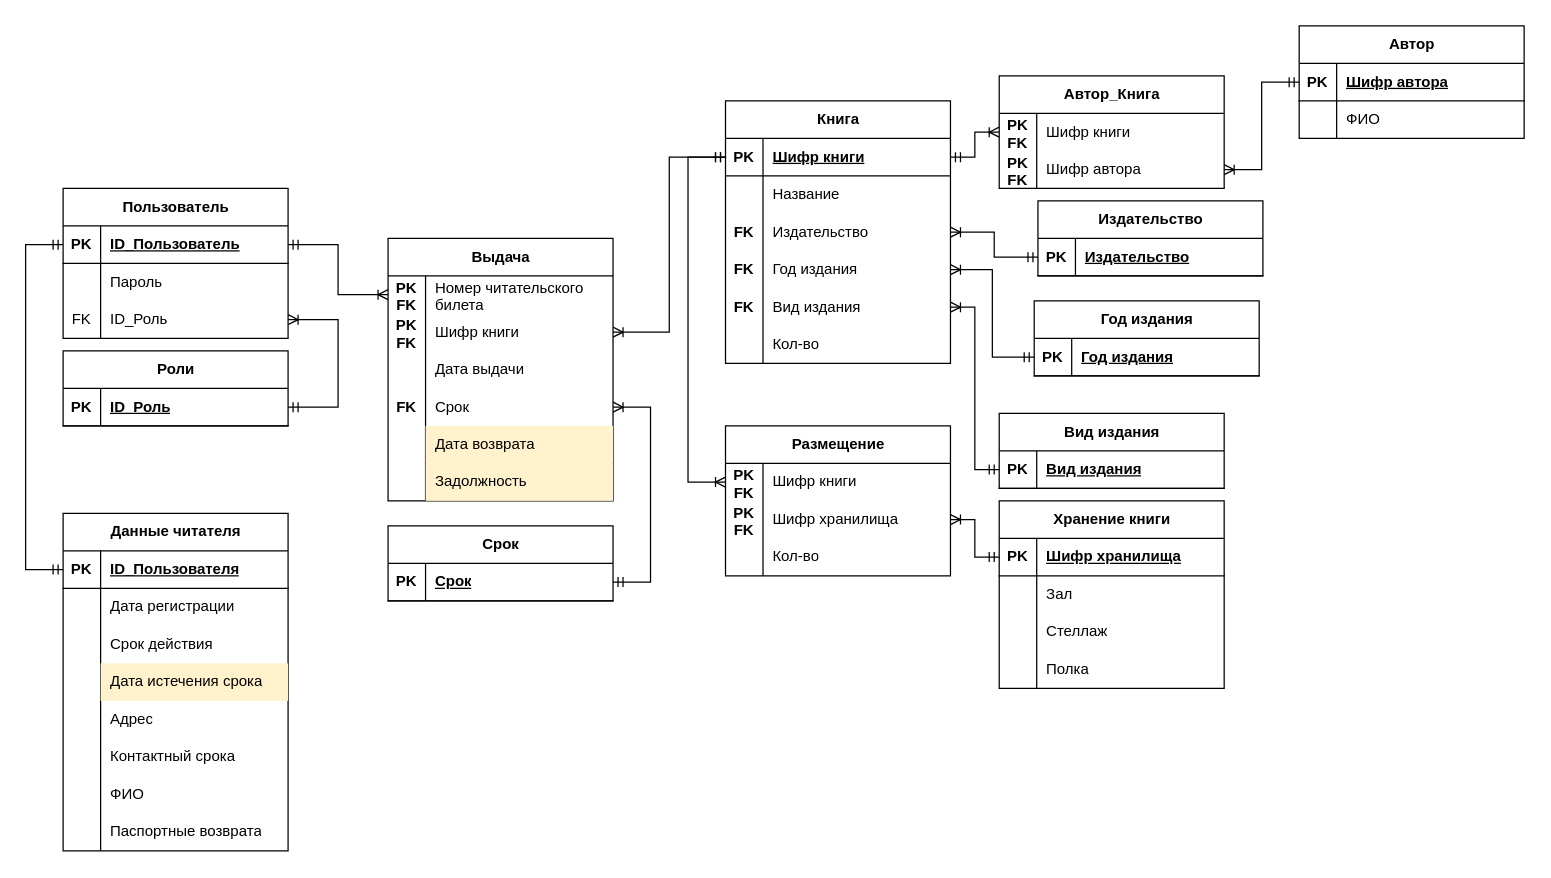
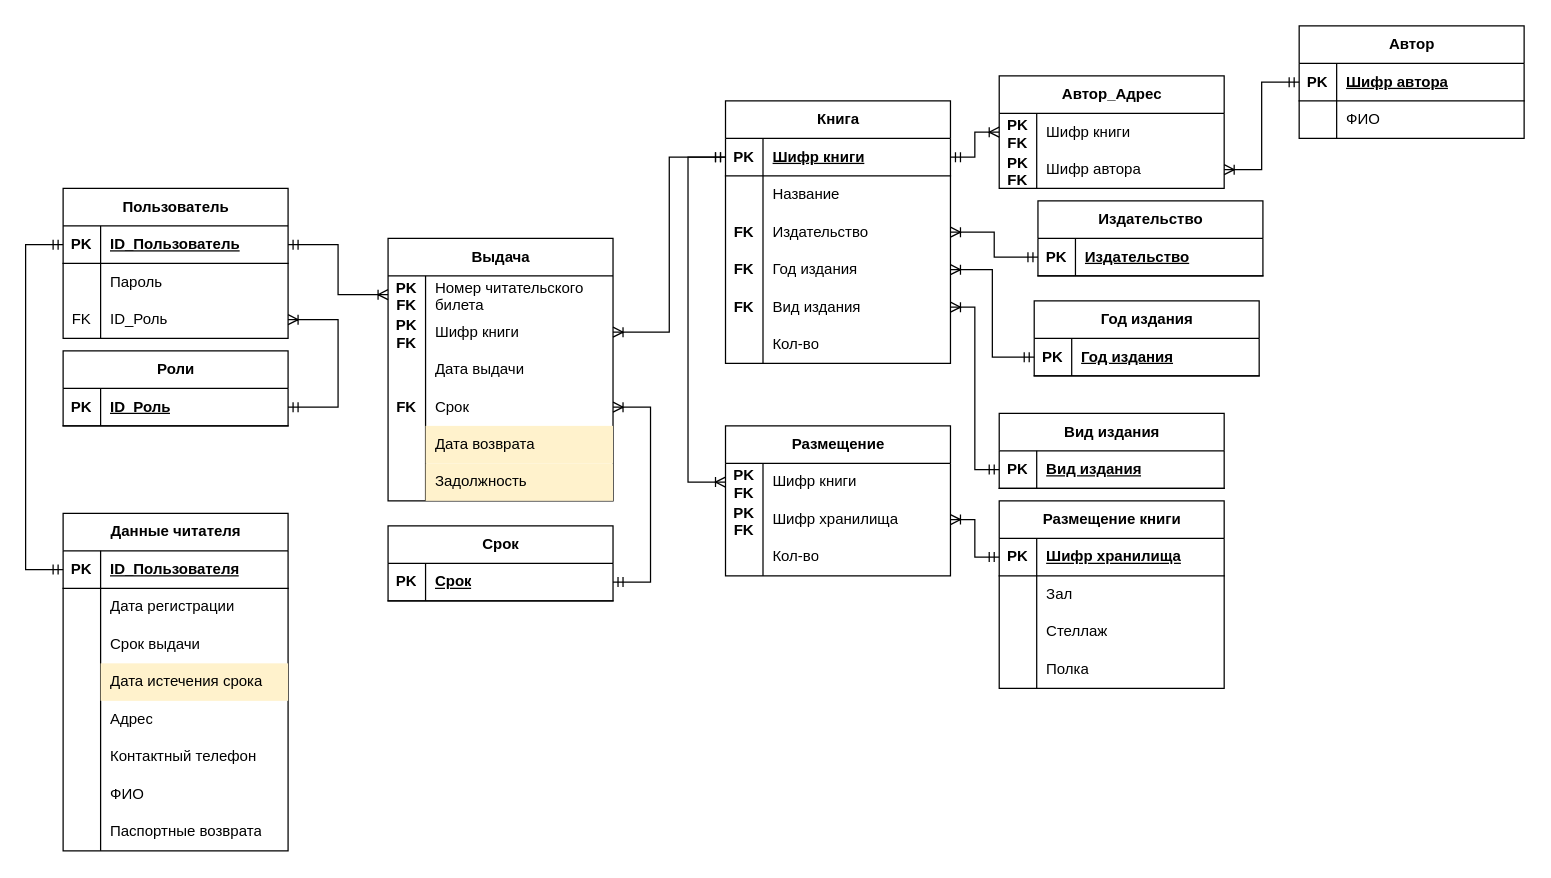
node "Автор_Книга": label "Автор_Книга" -> "Автор_Адрес"
node "Хранение книги": label "Хранение книги" -> "Размещение книги"
node "Срок действия": label "Срок действия" -> "Срок выдачи"
node "Контактный срока": label "Контактный срока" -> "Контактный телефон"
